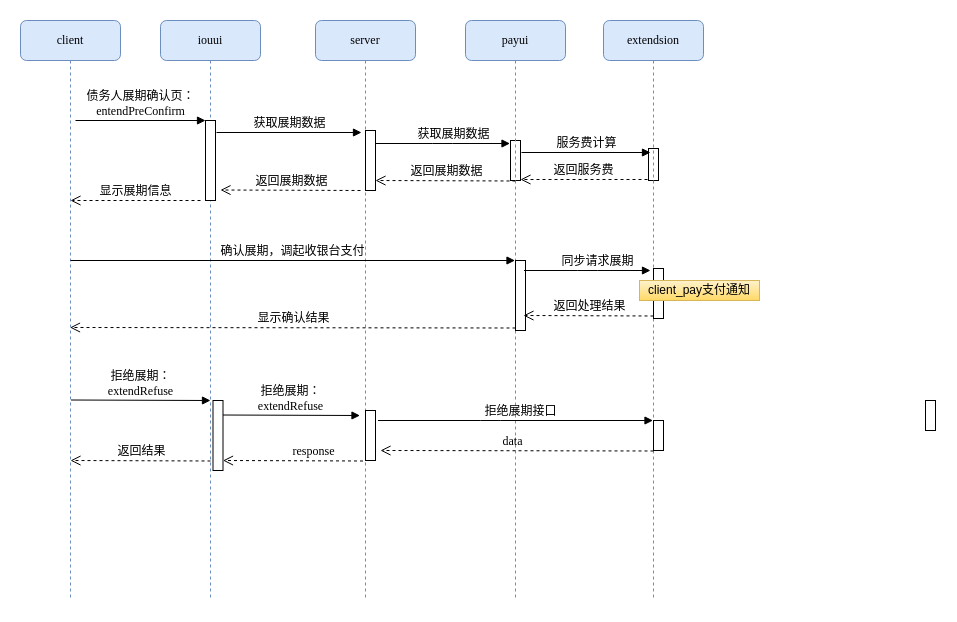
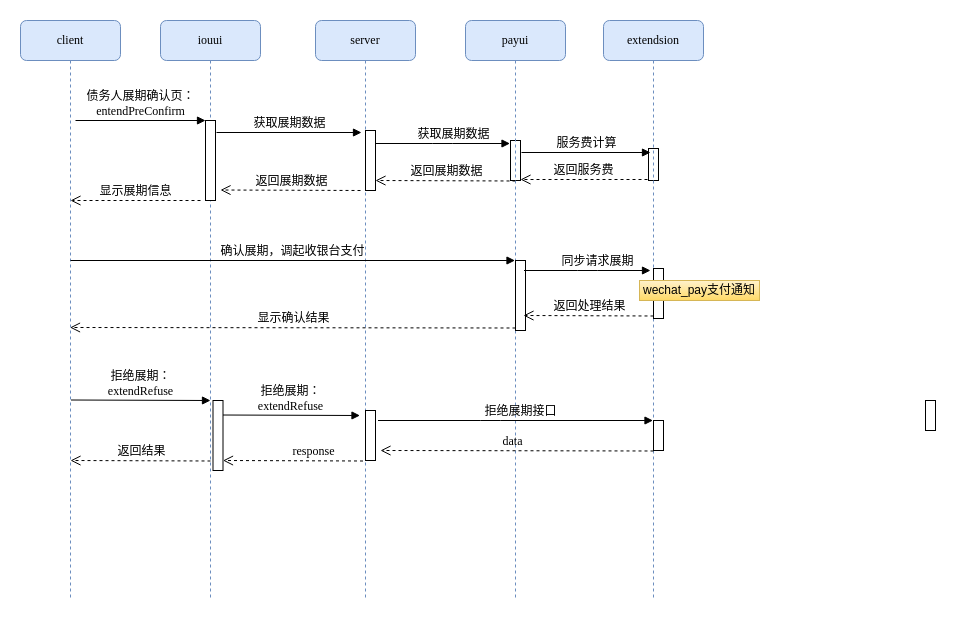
node "client_pay支付通知": label "client_pay支付通知" -> "wechat_pay支付通知"
